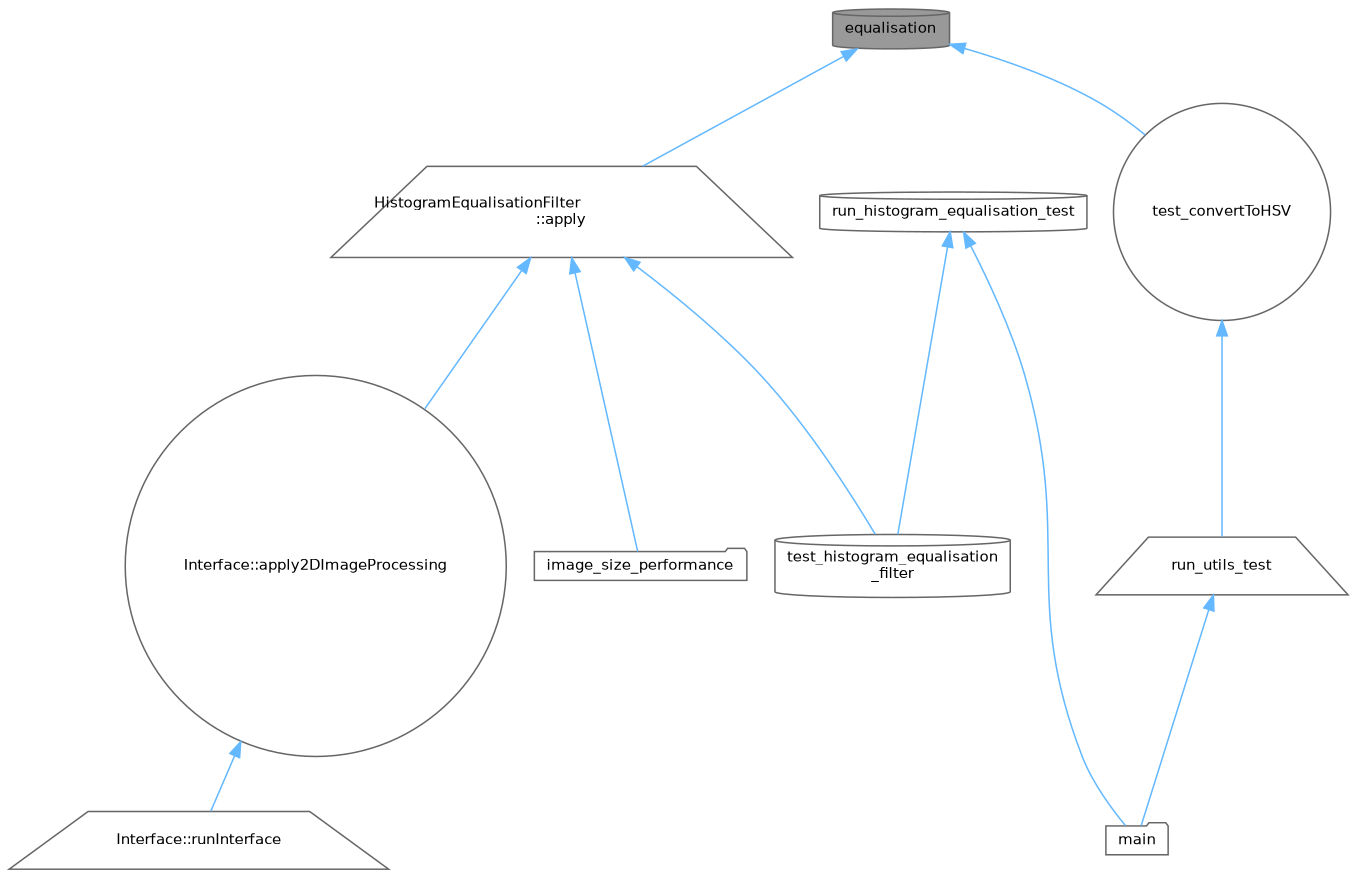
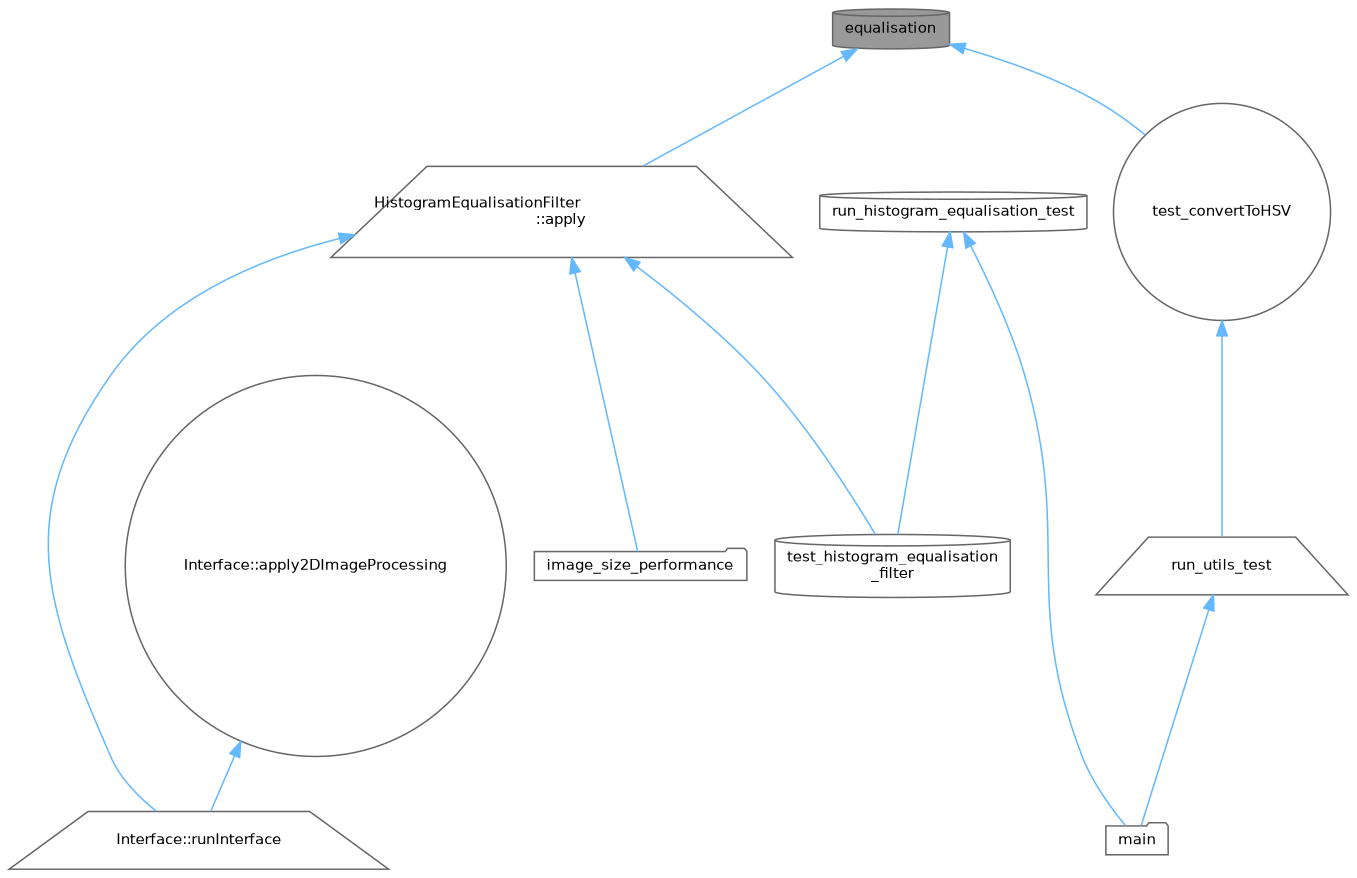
edge "Interface::apply2DImageProcessing" -> "HistogramEqualisationFilter ::apply": now "Interface::runInterface" -> "HistogramEqualisationFilter ::apply"
